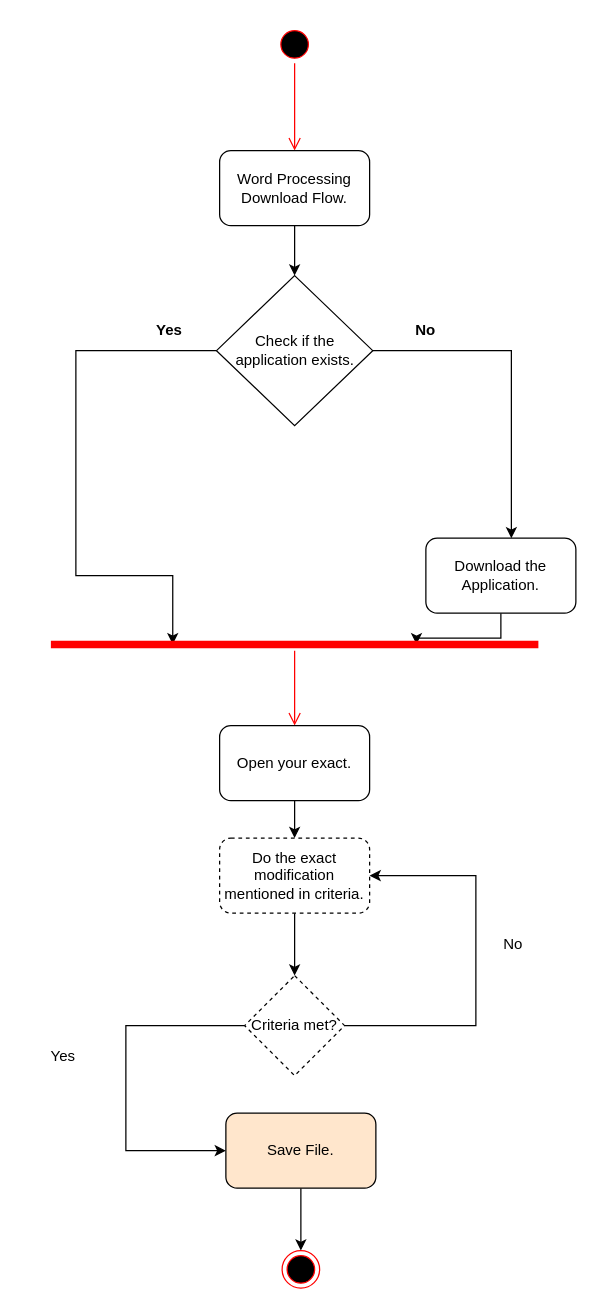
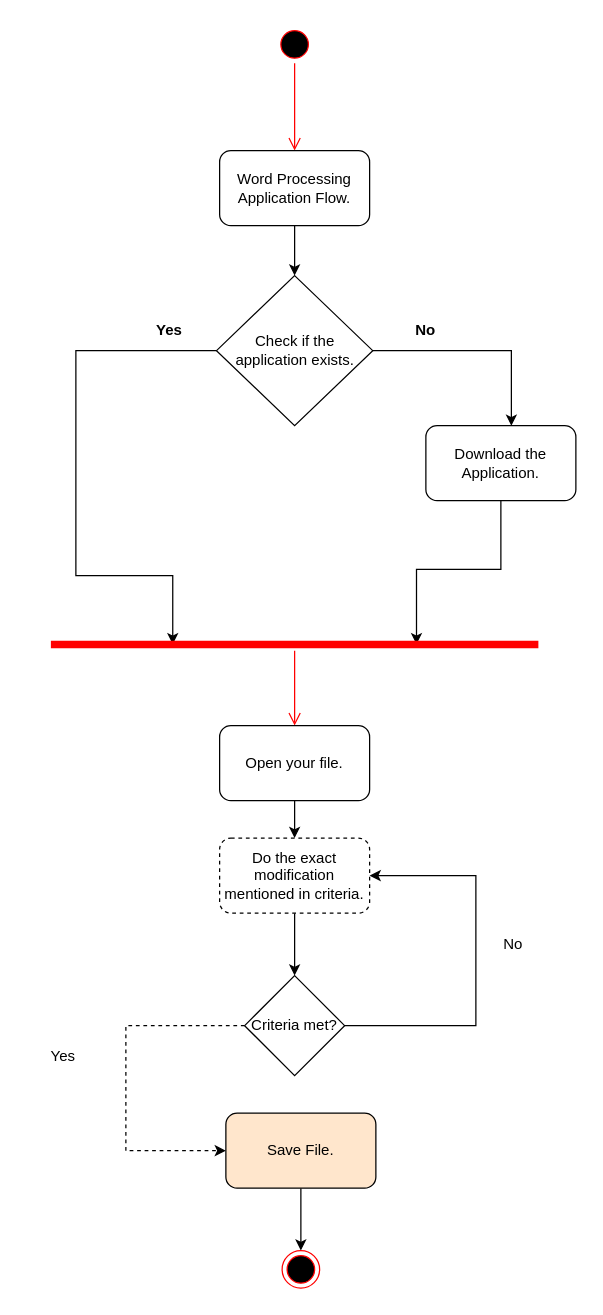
node "Word Processing Download Flow.": label "Word Processing Download Flow." -> "Word Processing Application Flow."
node "Download the Application.": moved (501, 576) -> (501, 463)
node "Open your exact.": label "Open your exact." -> "Open your file."
node "Criteria met?": style dashed -> solid
edge "Criteria met?" -> "Save File.": style solid -> dashed
